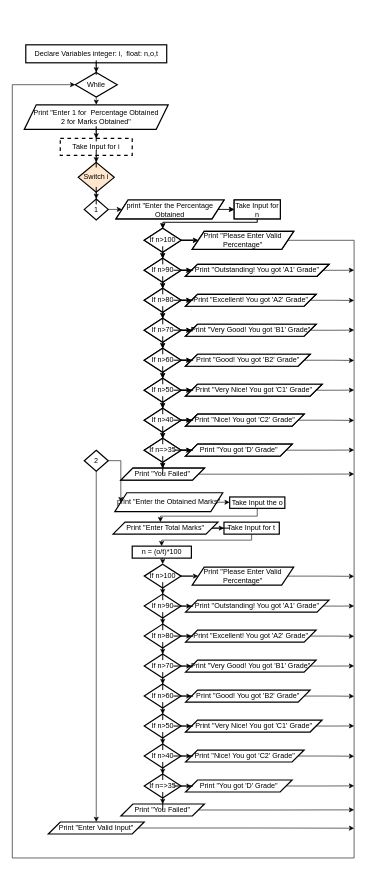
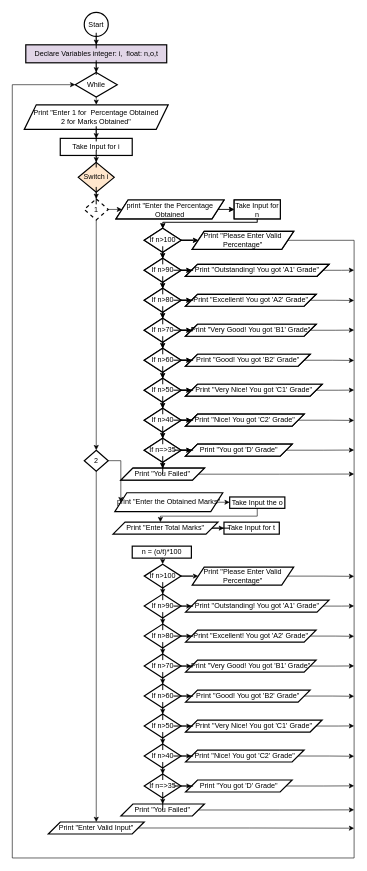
node "Start": added
edge "Start" -> "Declare Variables integer: i, float: n,o,t": added
node "Declare Variables integer: i, float: n,o,t": fillcolor #ffffff -> #e1d5e7
node "Take Input for i": style dashed -> solid
node "1": style solid -> dashed
edge "1" -> "2": added
edge "Take Input for t" -> "n = (o/t)*100": removed
